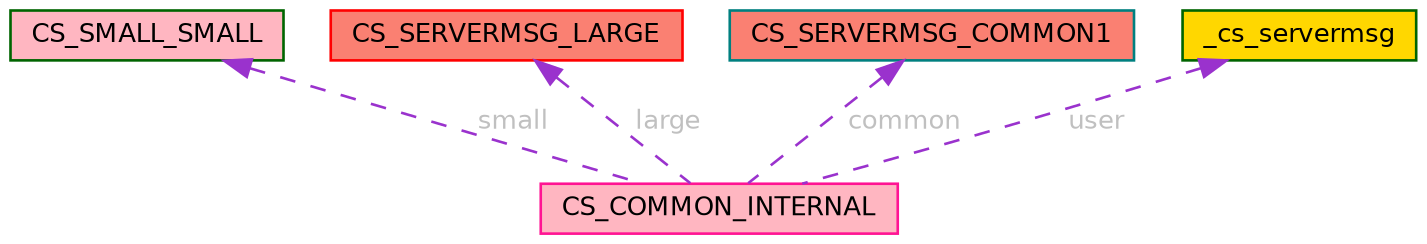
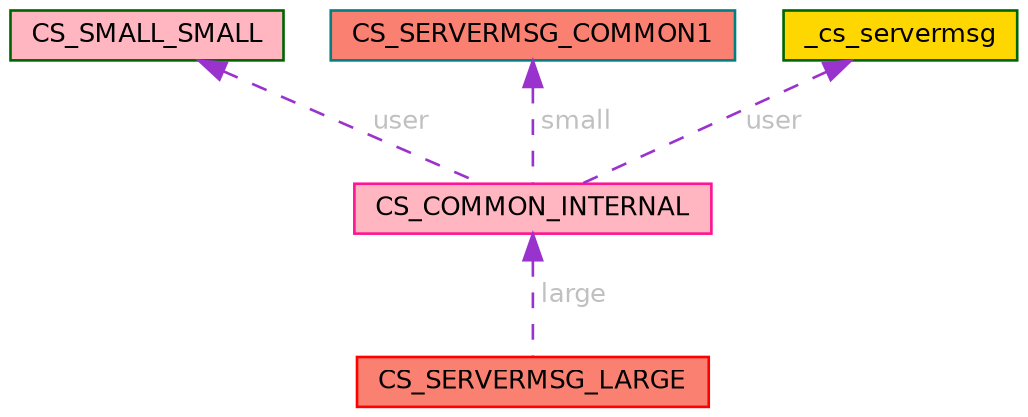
edge "CS_COMMON_INTERNAL" -> "CS_SMALL_SMALL": label " small" -> " user"
edge "CS_COMMON_INTERNAL" -> "CS_SERVERMSG_COMMON1": label " common" -> " small"
edge "CS_COMMON_INTERNAL" -> "CS_SERVERMSG_LARGE": reversed
